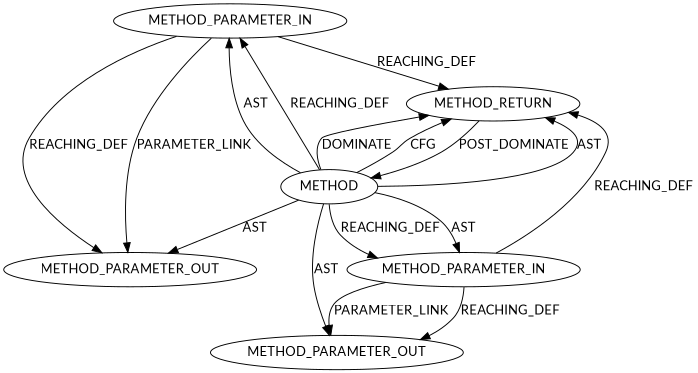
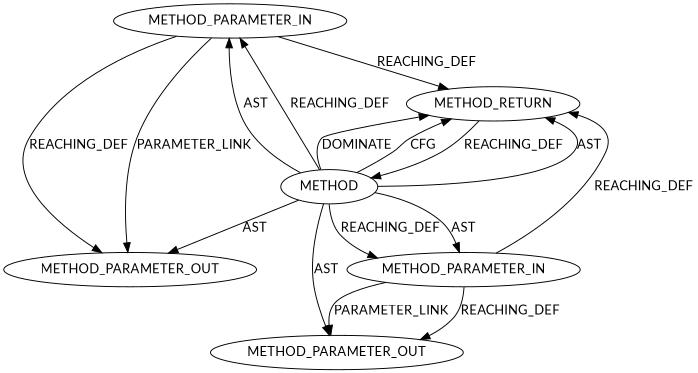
edge "METHOD_RETURN" -> "METHOD": label "POST_DOMINATE" -> "REACHING_DEF"
